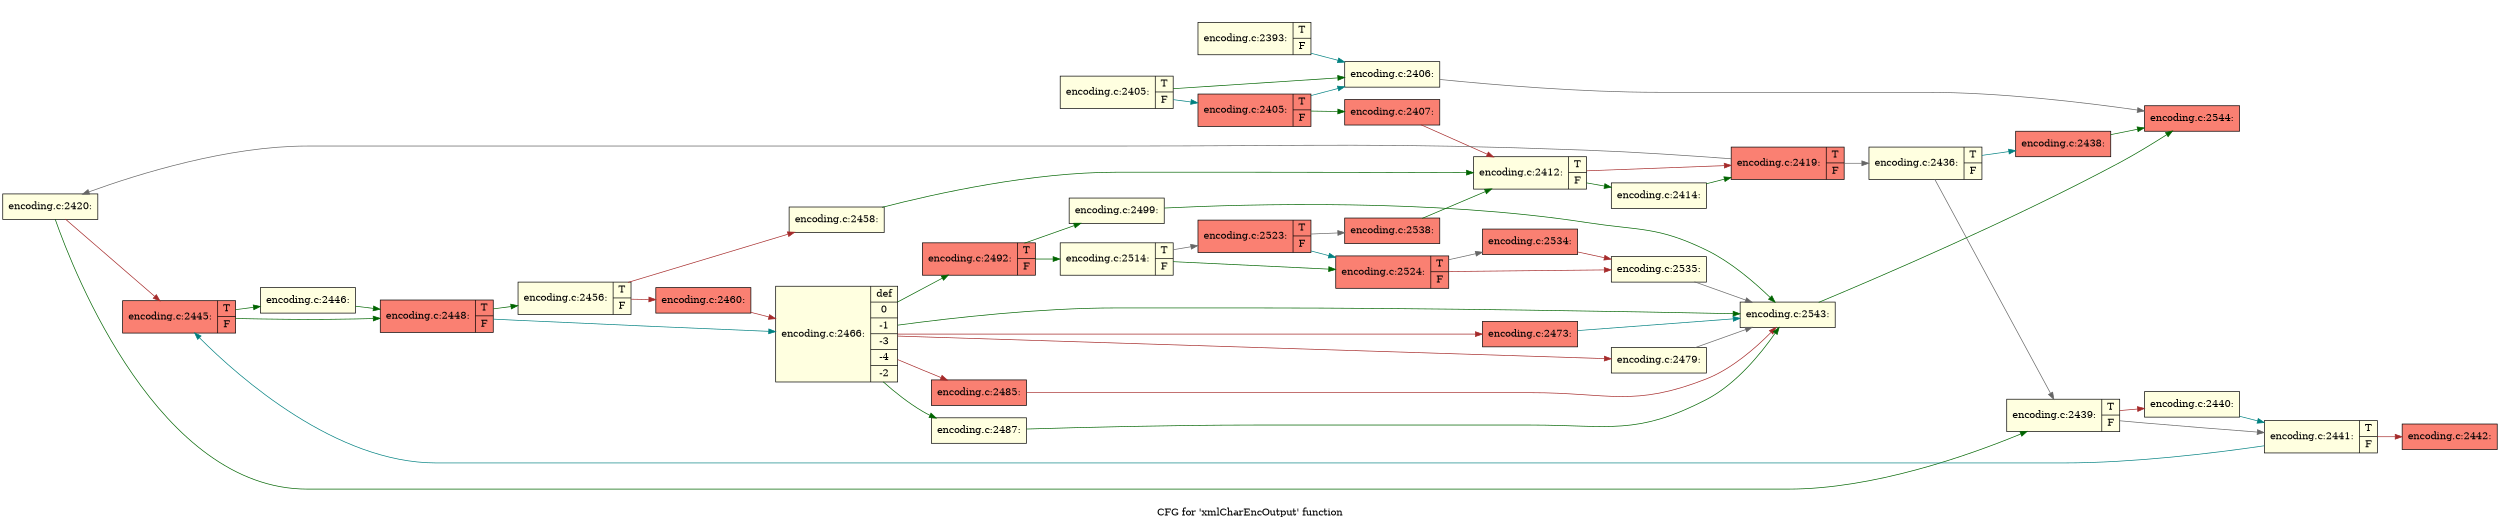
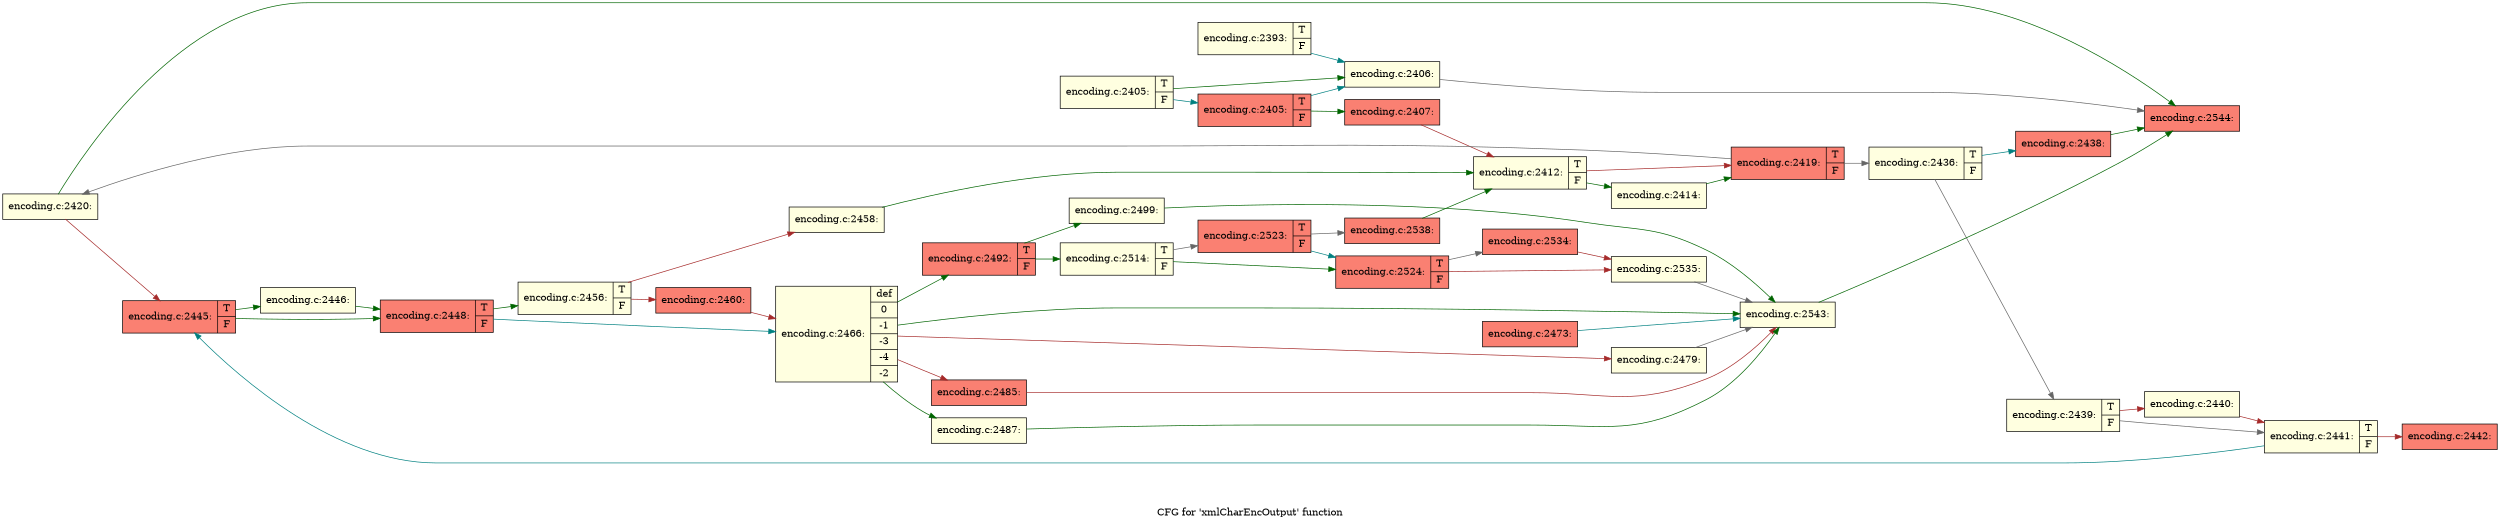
edge "encoding.c:2466:" -> "encoding.c:2473:": removed
edge "encoding.c:2440:" -> "encoding.c:2441:": color teal -> brown
edge "encoding.c:2420:" -> "encoding.c:2439:": now "encoding.c:2420:" -> "encoding.c:2544:"
